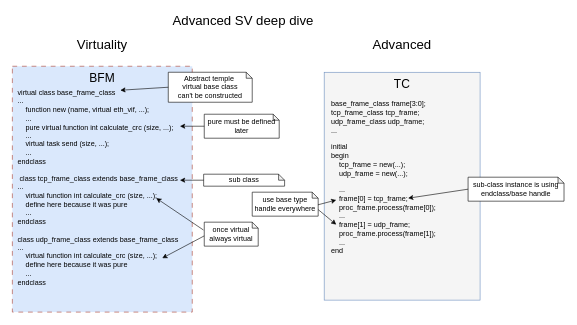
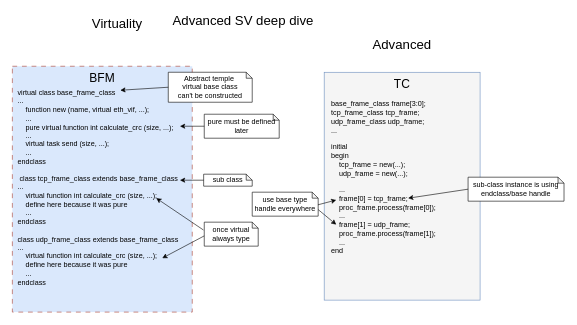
node "Virtuality": moved (102, 45) -> (117, 24)
node "sub class": size 81x12 -> 49x12
node "once virtual always virtual": label "once virtual always virtual" -> "once virtual always type"
